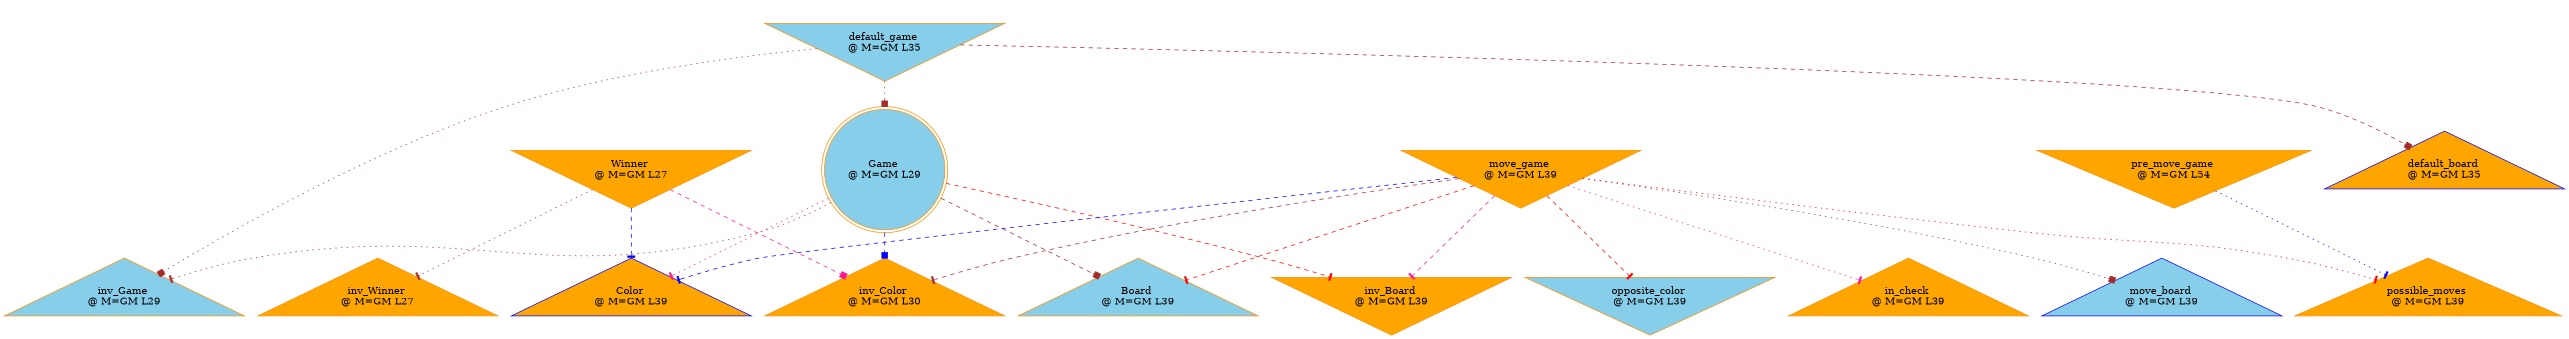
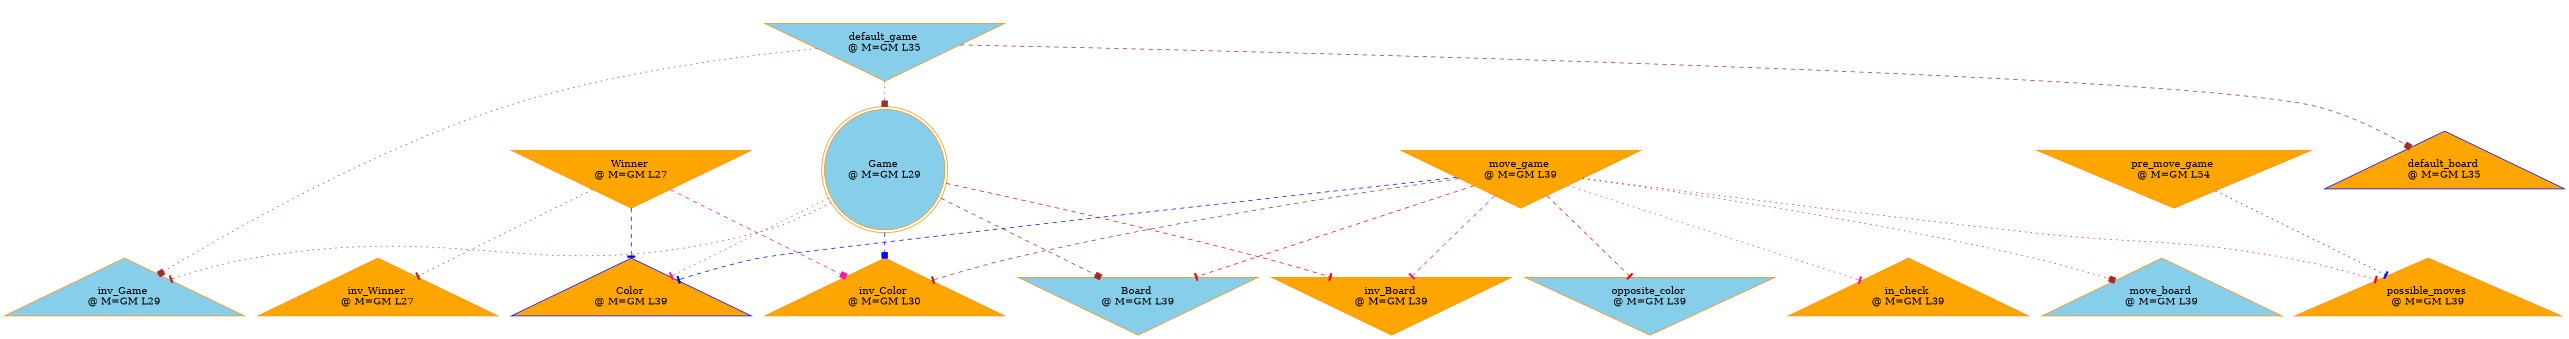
node "Board @ M=GM L39": shape triangle -> invtriangle
node "move_board @ M=GM L39": color blue -> darkorange
